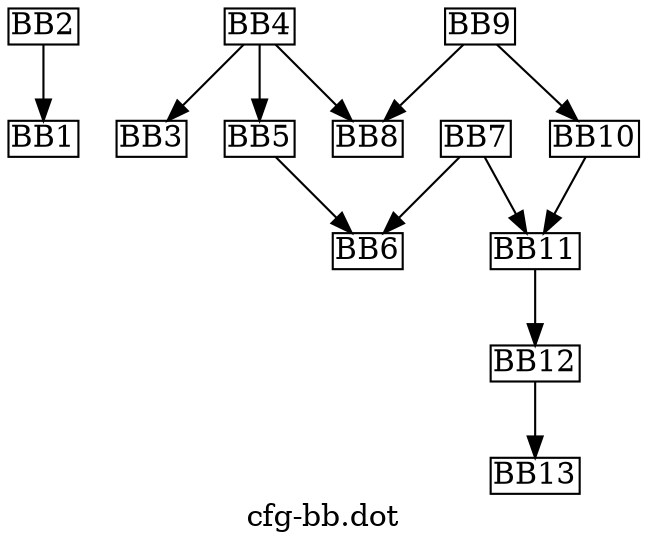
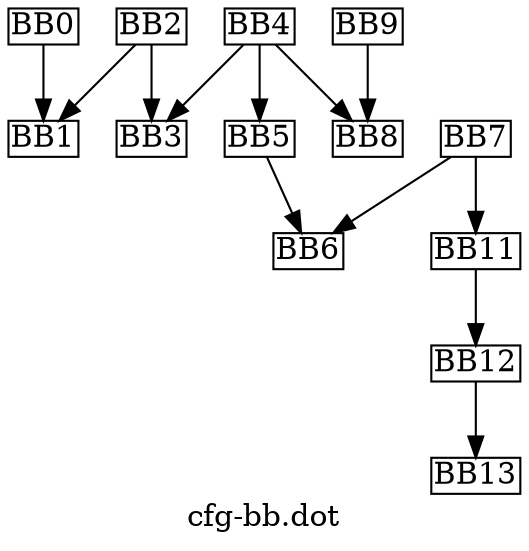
node "BB0": added
edge "BB2" -> "BB3": added
node "BB10": removed
